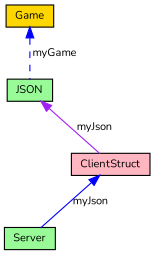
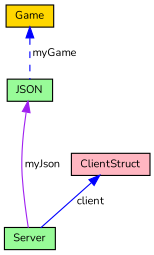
edge "ClientStruct" -> "JSON": now "Server" -> "JSON"
edge "Server" -> "ClientStruct": label " myJson" -> " client"
